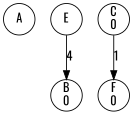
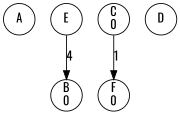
node "D": added
